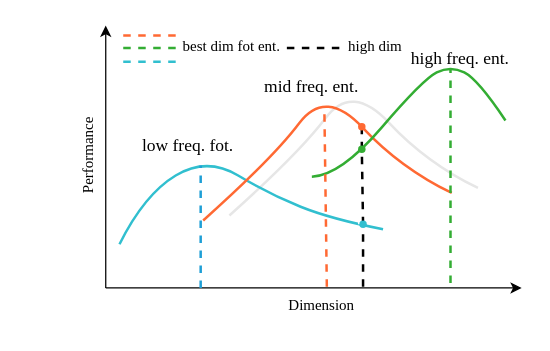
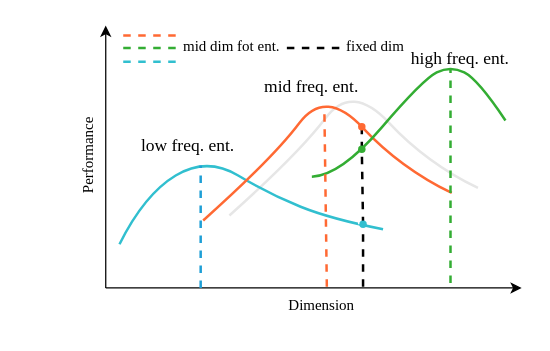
node "best dim fot ent.": label "best dim fot ent." -> "mid dim fot ent."
node "high dim": label "high dim" -> "fixed dim"
node "low freq. fot.": label "low freq. fot." -> "low freq. ent."
